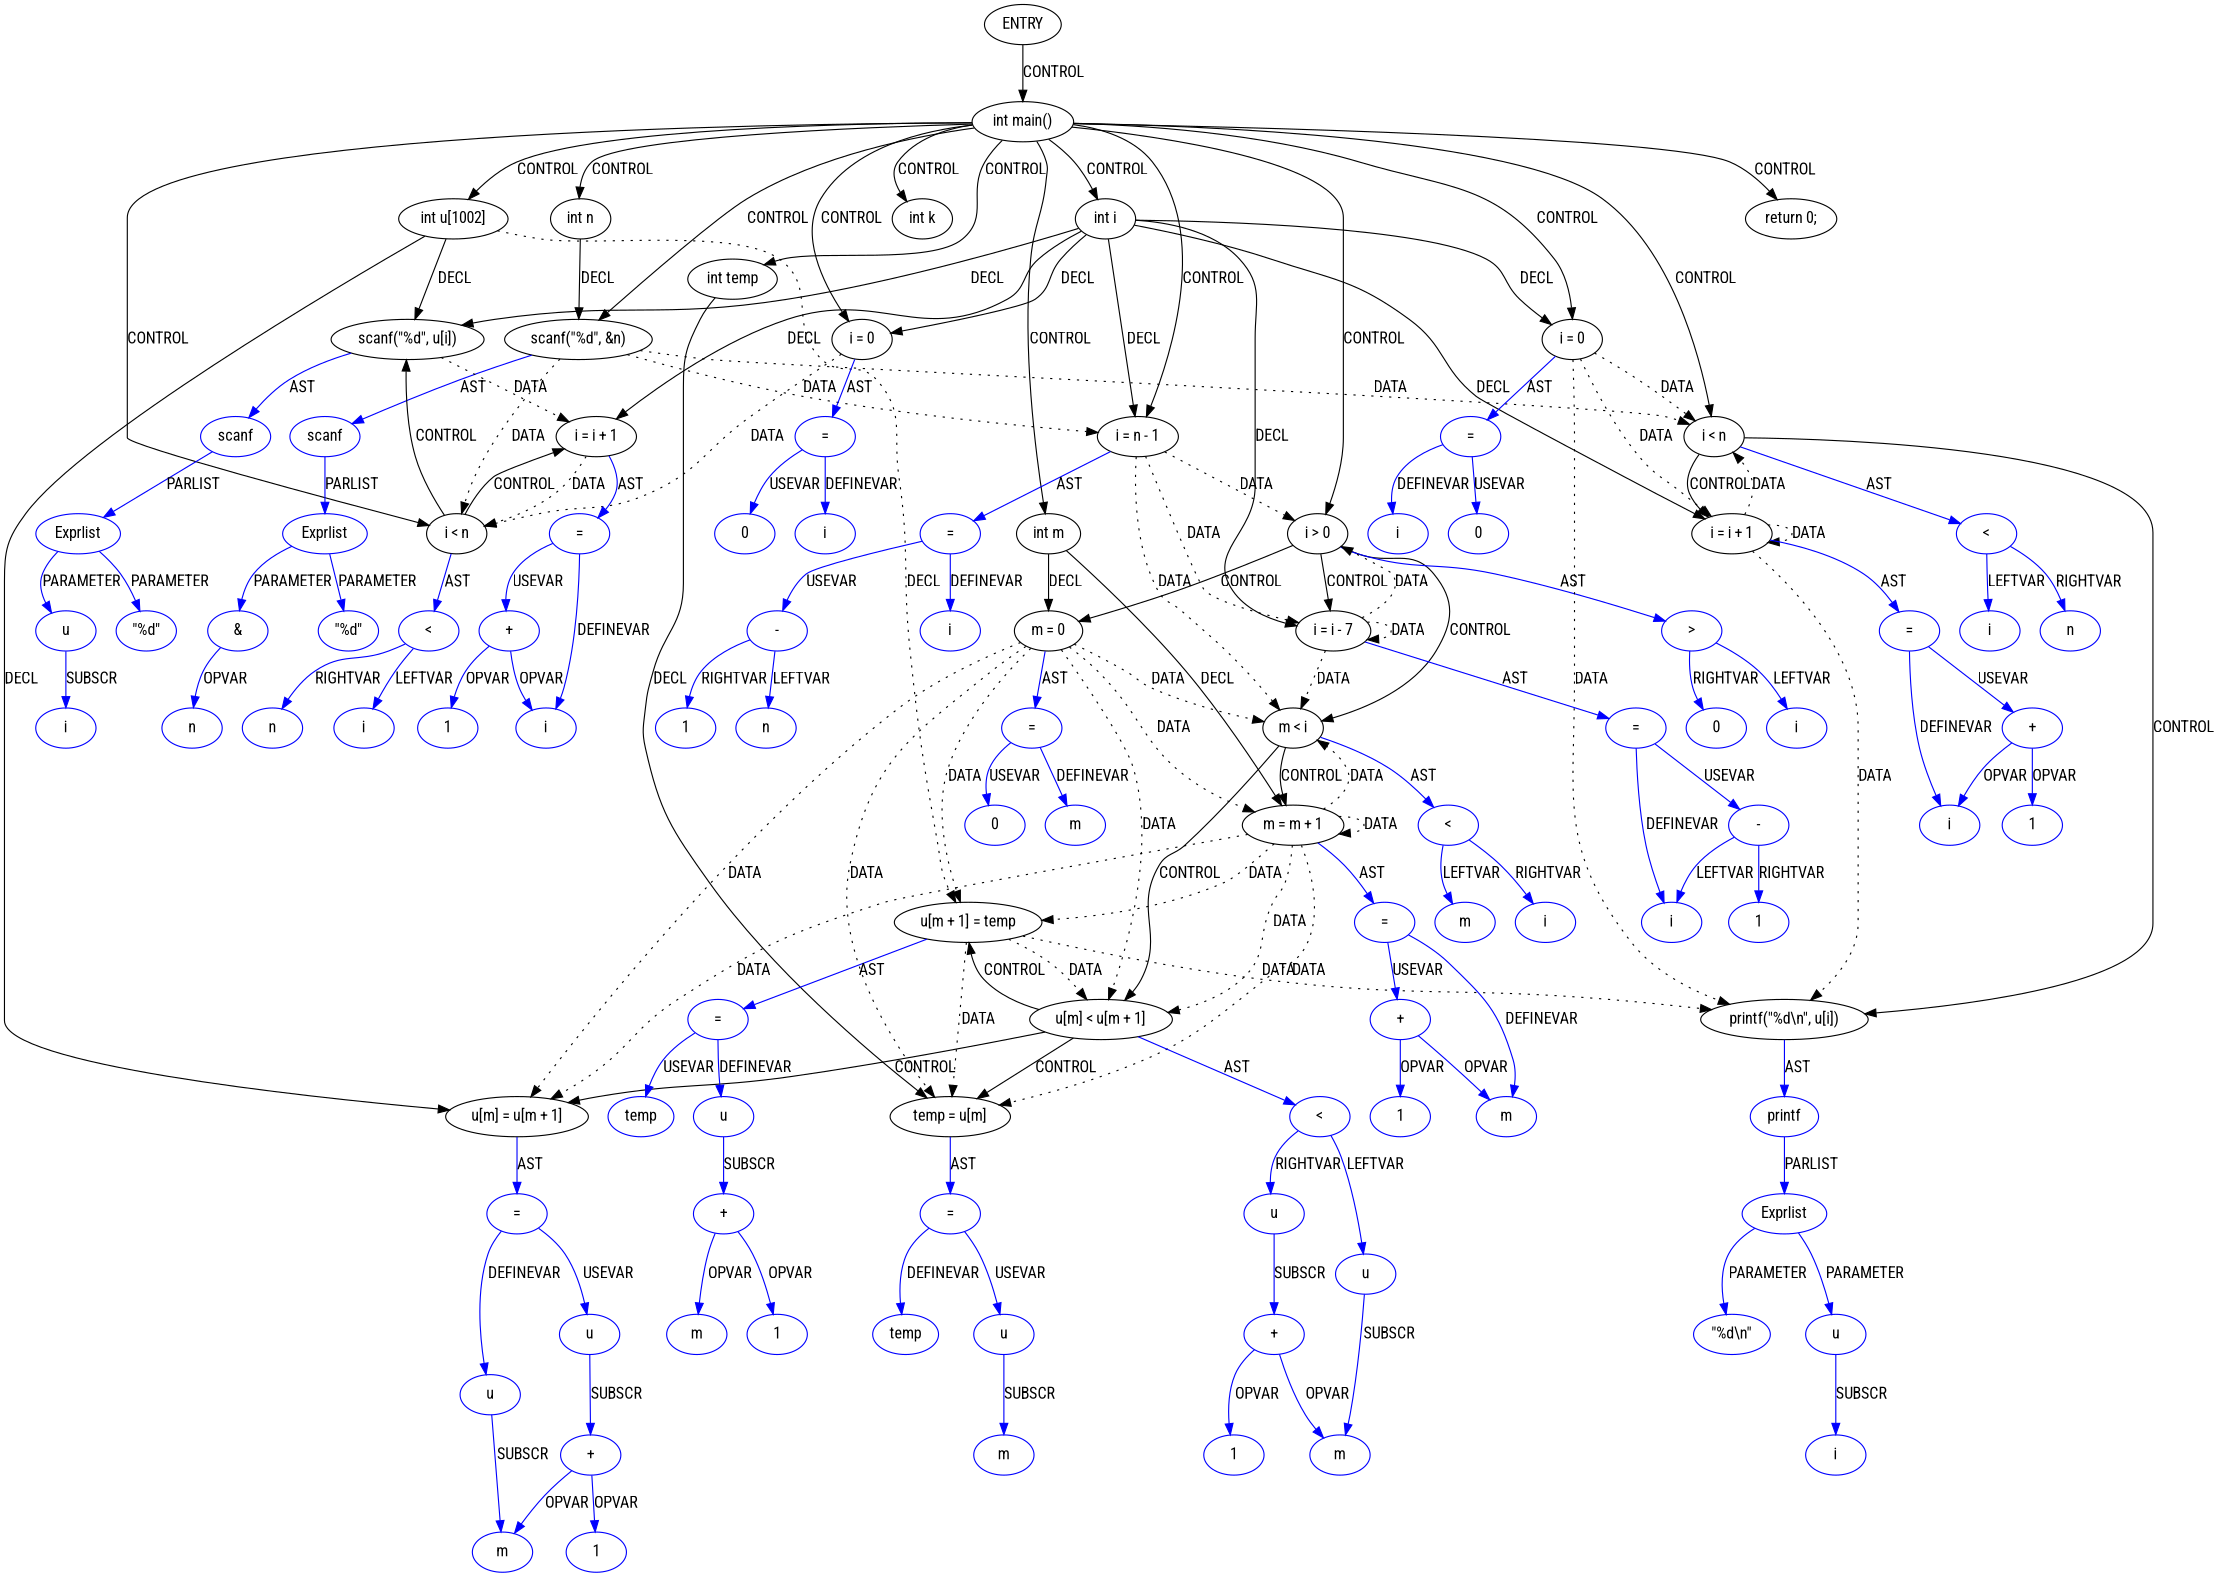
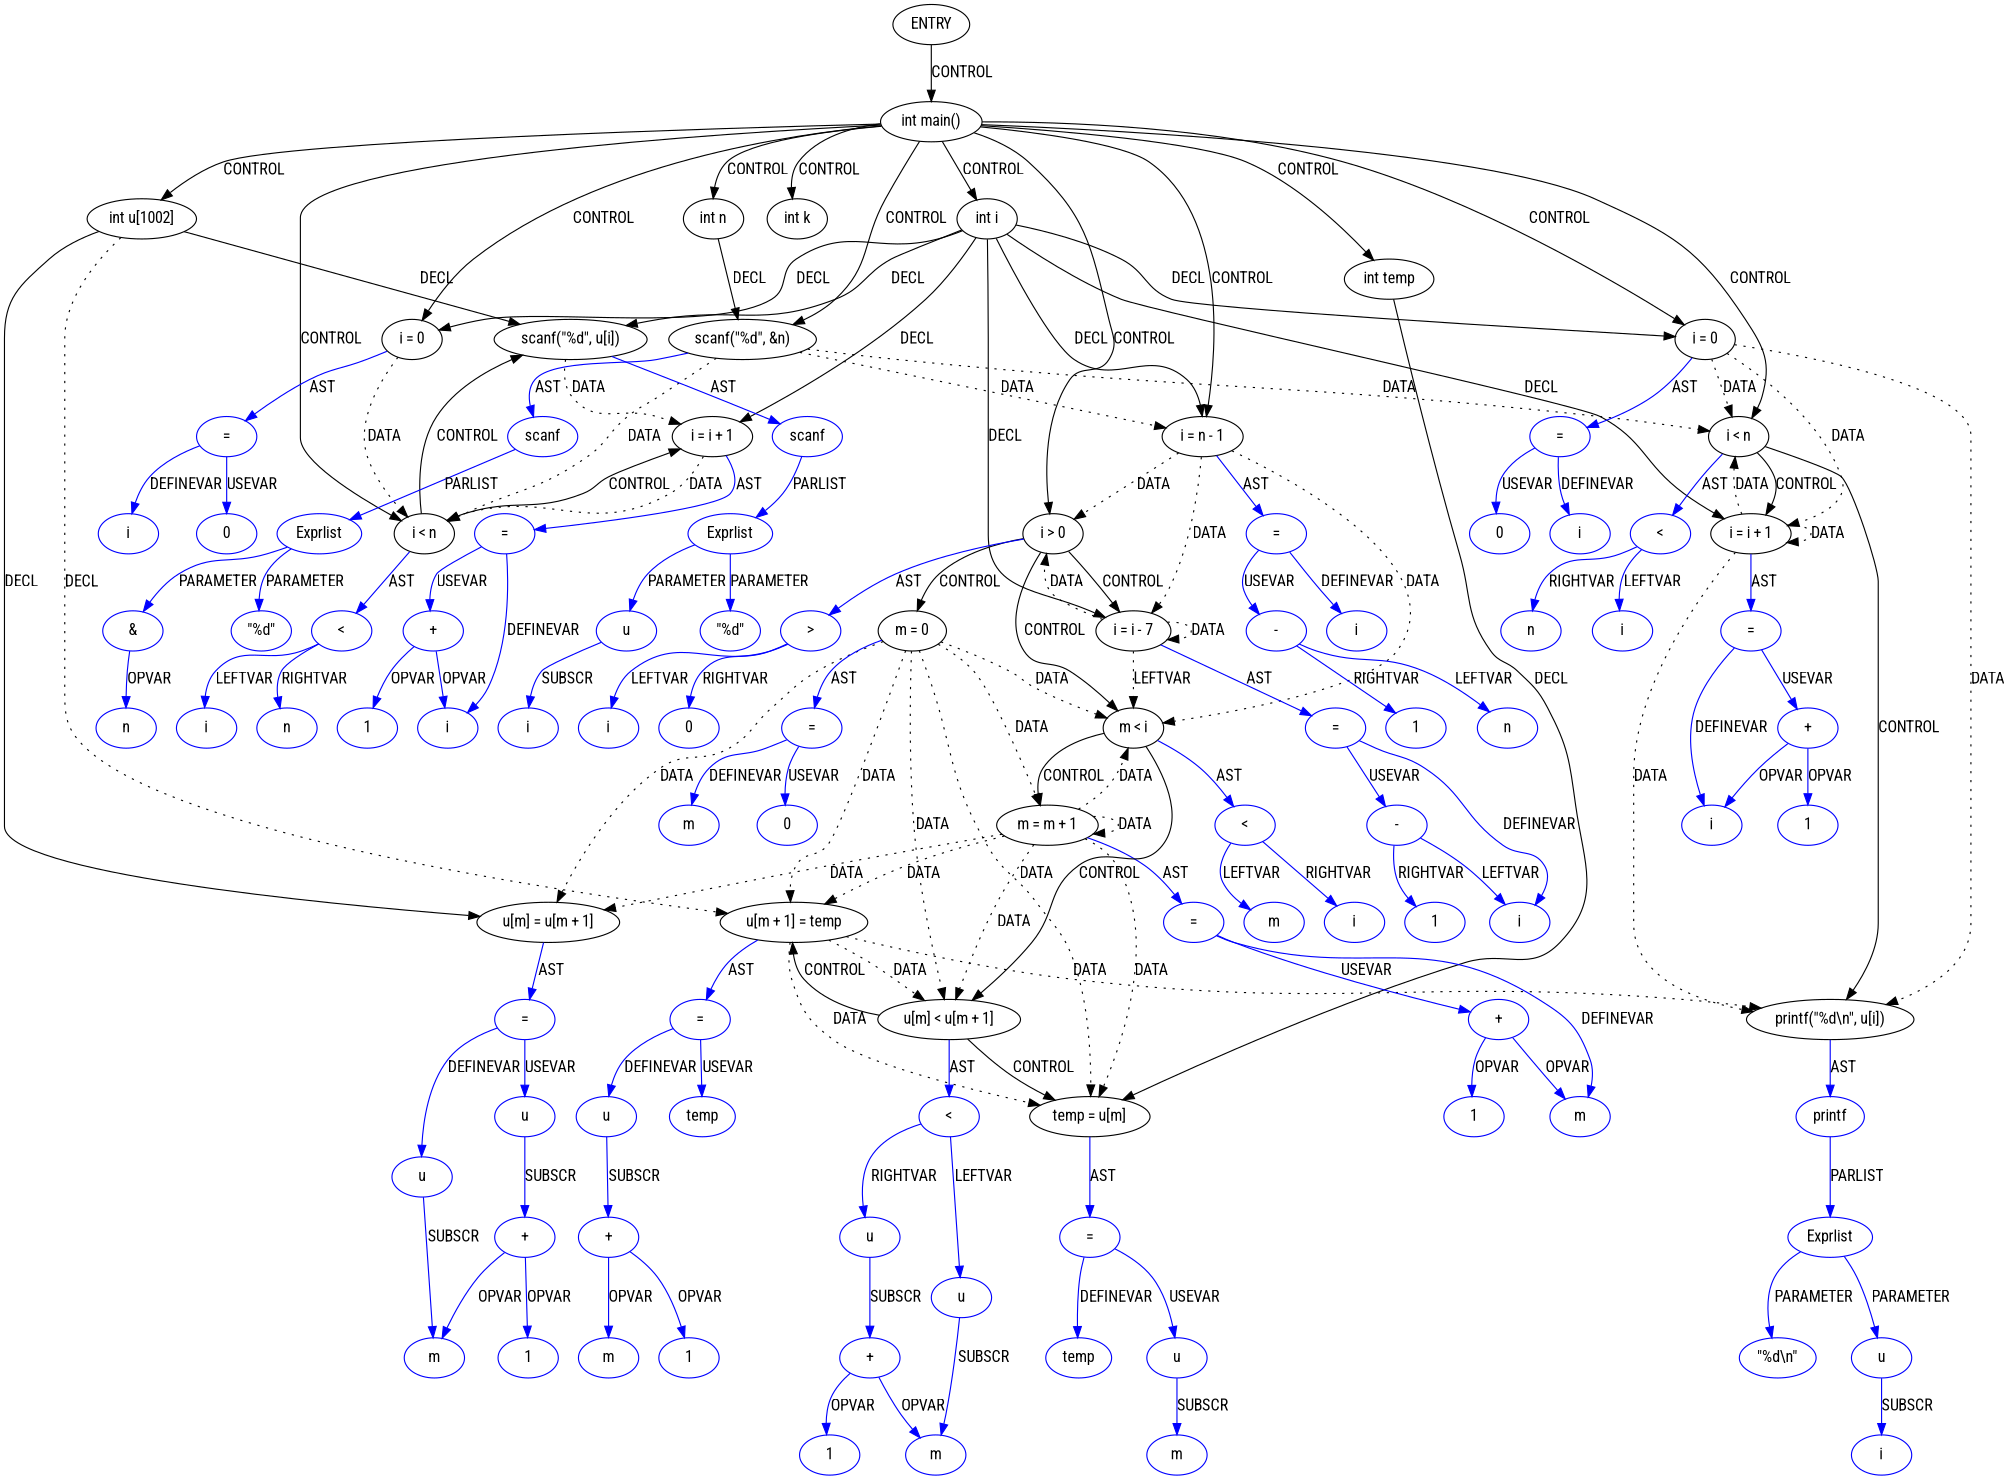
node "return 0;": removed
node "int m": removed
edge "i = i - 7" -> "m < i": label "DATA" -> "LEFTVAR"
edge "u[m] < u[m + 1]" -> "u[m] = u[m + 1]": removed, label "CONTROL"
